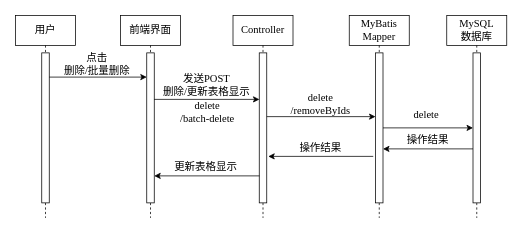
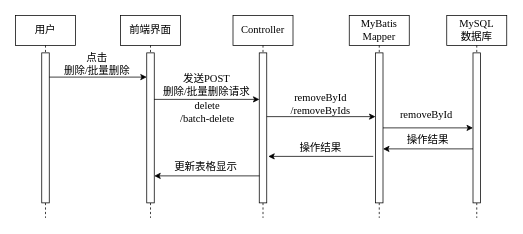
node "发送POST 删除/更新表格显示": label "发送POST 删除/更新表格显示" -> "发送POST 删除/批量删除请求"
node "delete /removeByIds": label "delete /removeByIds" -> "removeById /removeByIds"
node "delete": label "delete" -> "removeById"
